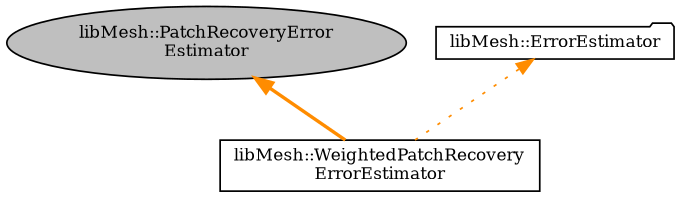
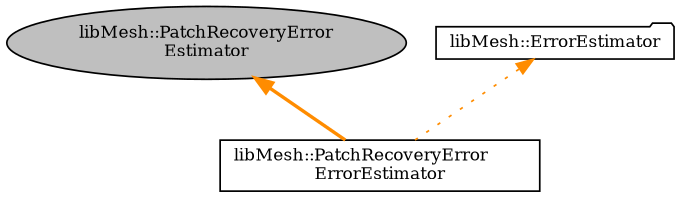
node "libMesh::WeightedPatchRecovery ErrorEstimator": label "libMesh::WeightedPatchRecovery ErrorEstimator" -> "libMesh::PatchRecoveryError ErrorEstimator"
